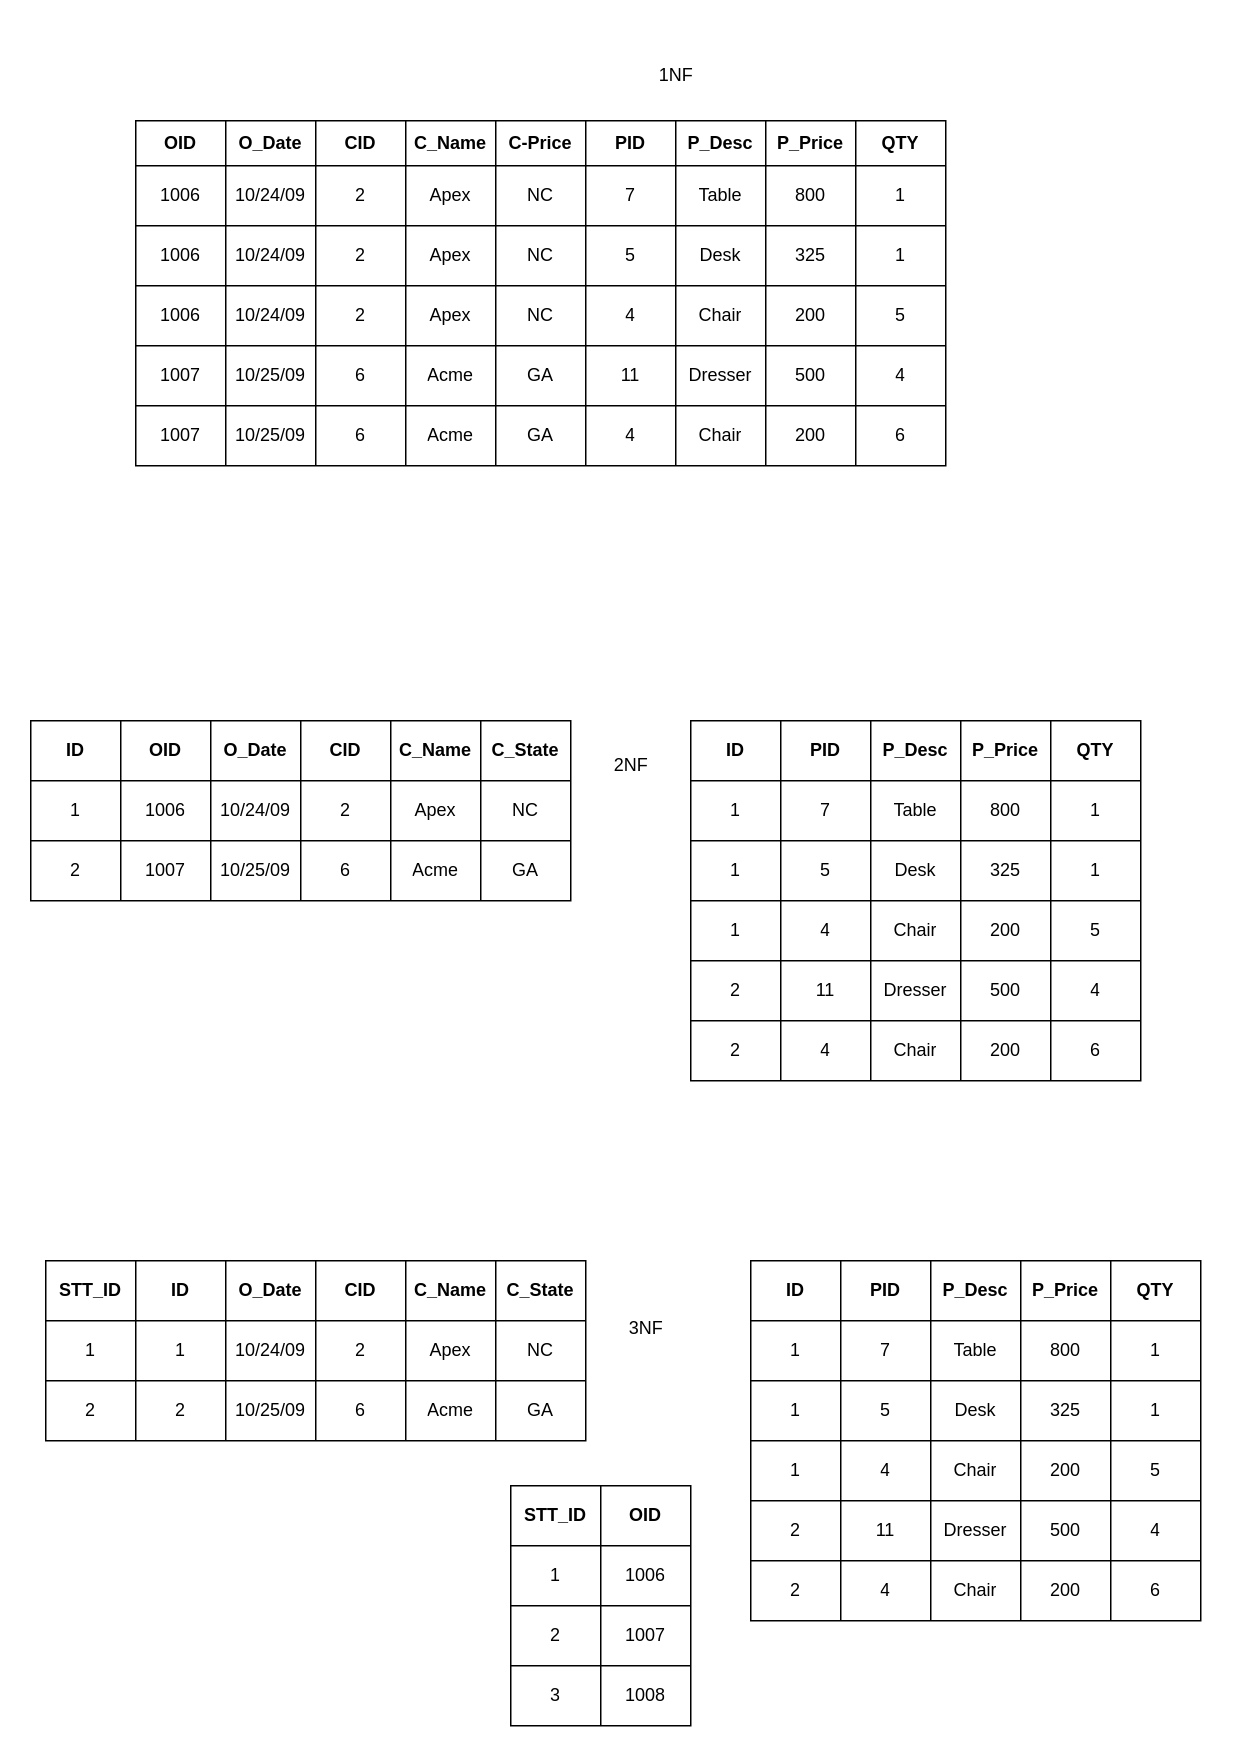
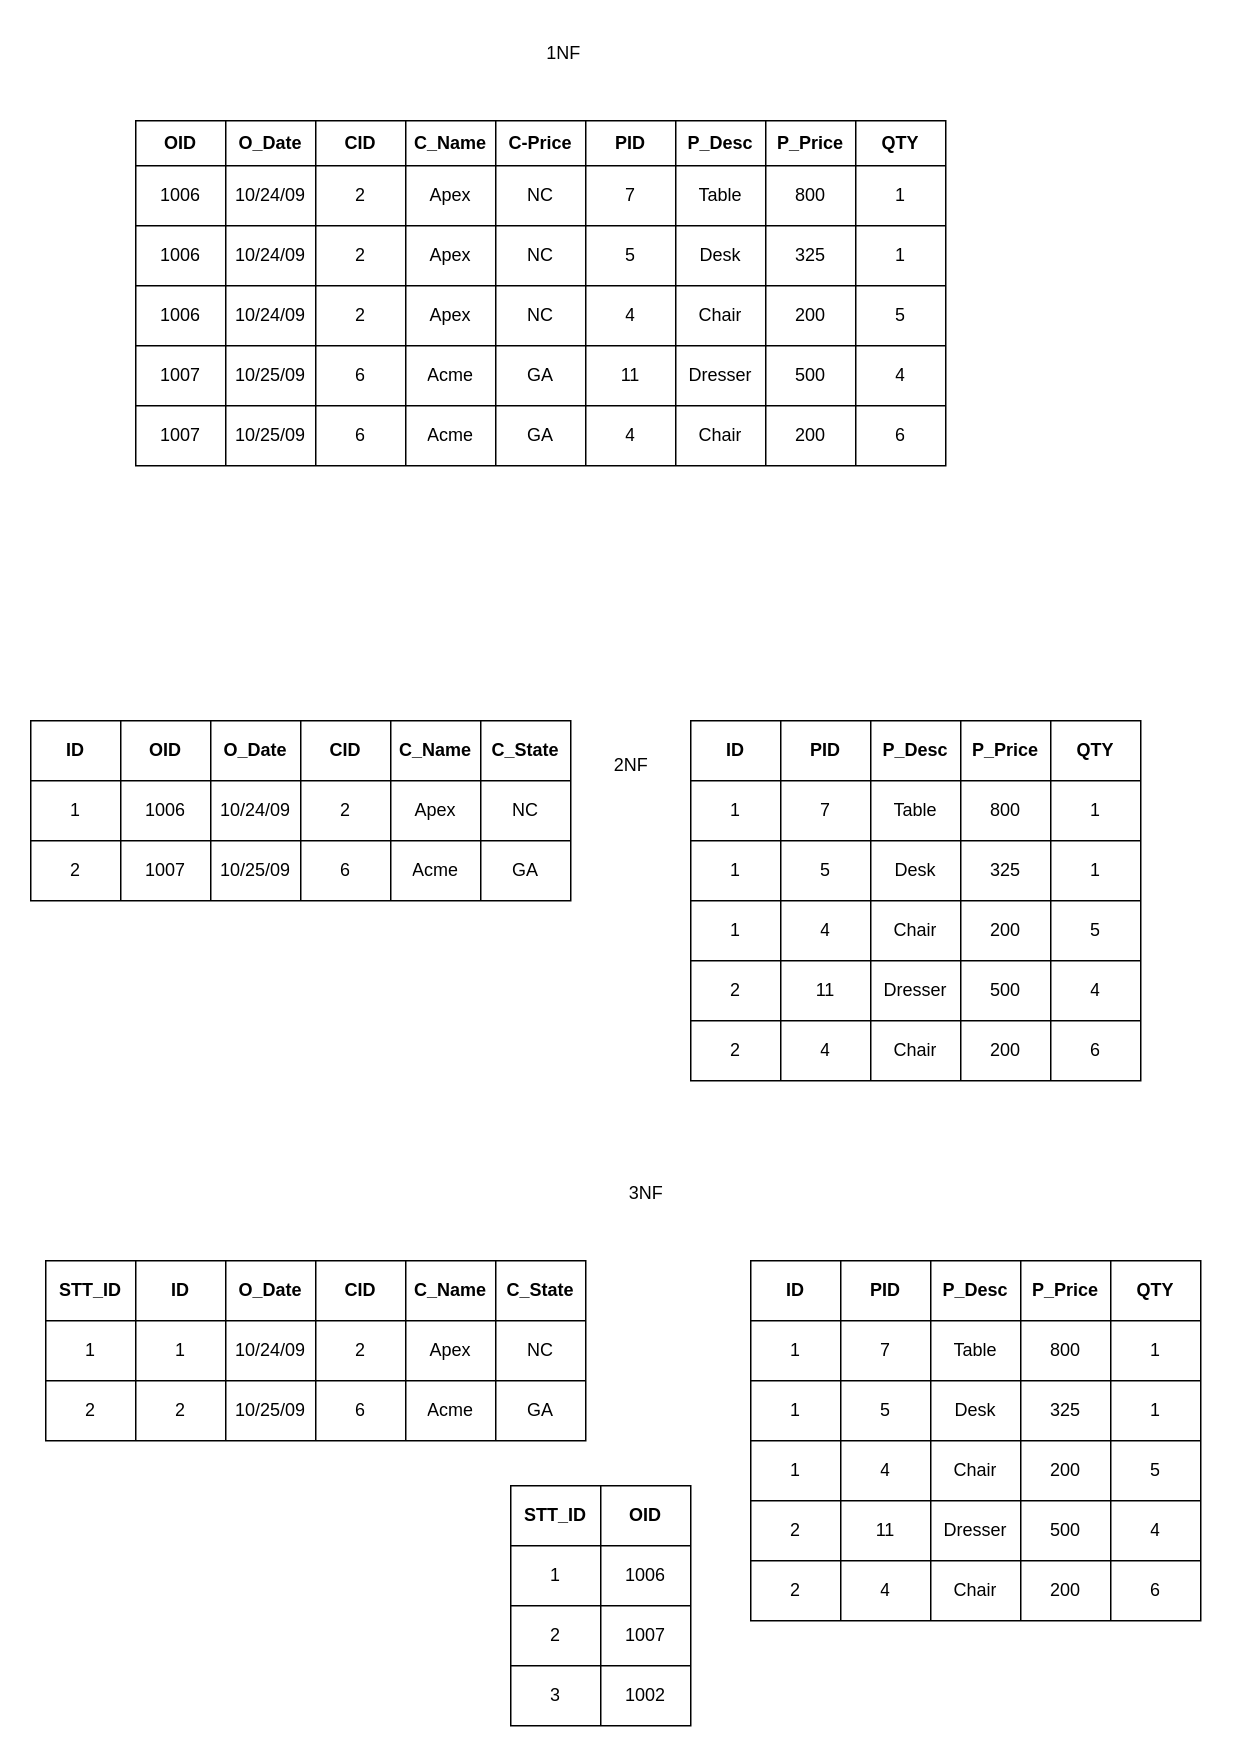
node "1NF": moved (676, 76) -> (563, 53)
node "3NF": moved (646, 1328) -> (646, 1193)
node "1008": label "1008" -> "1002"
